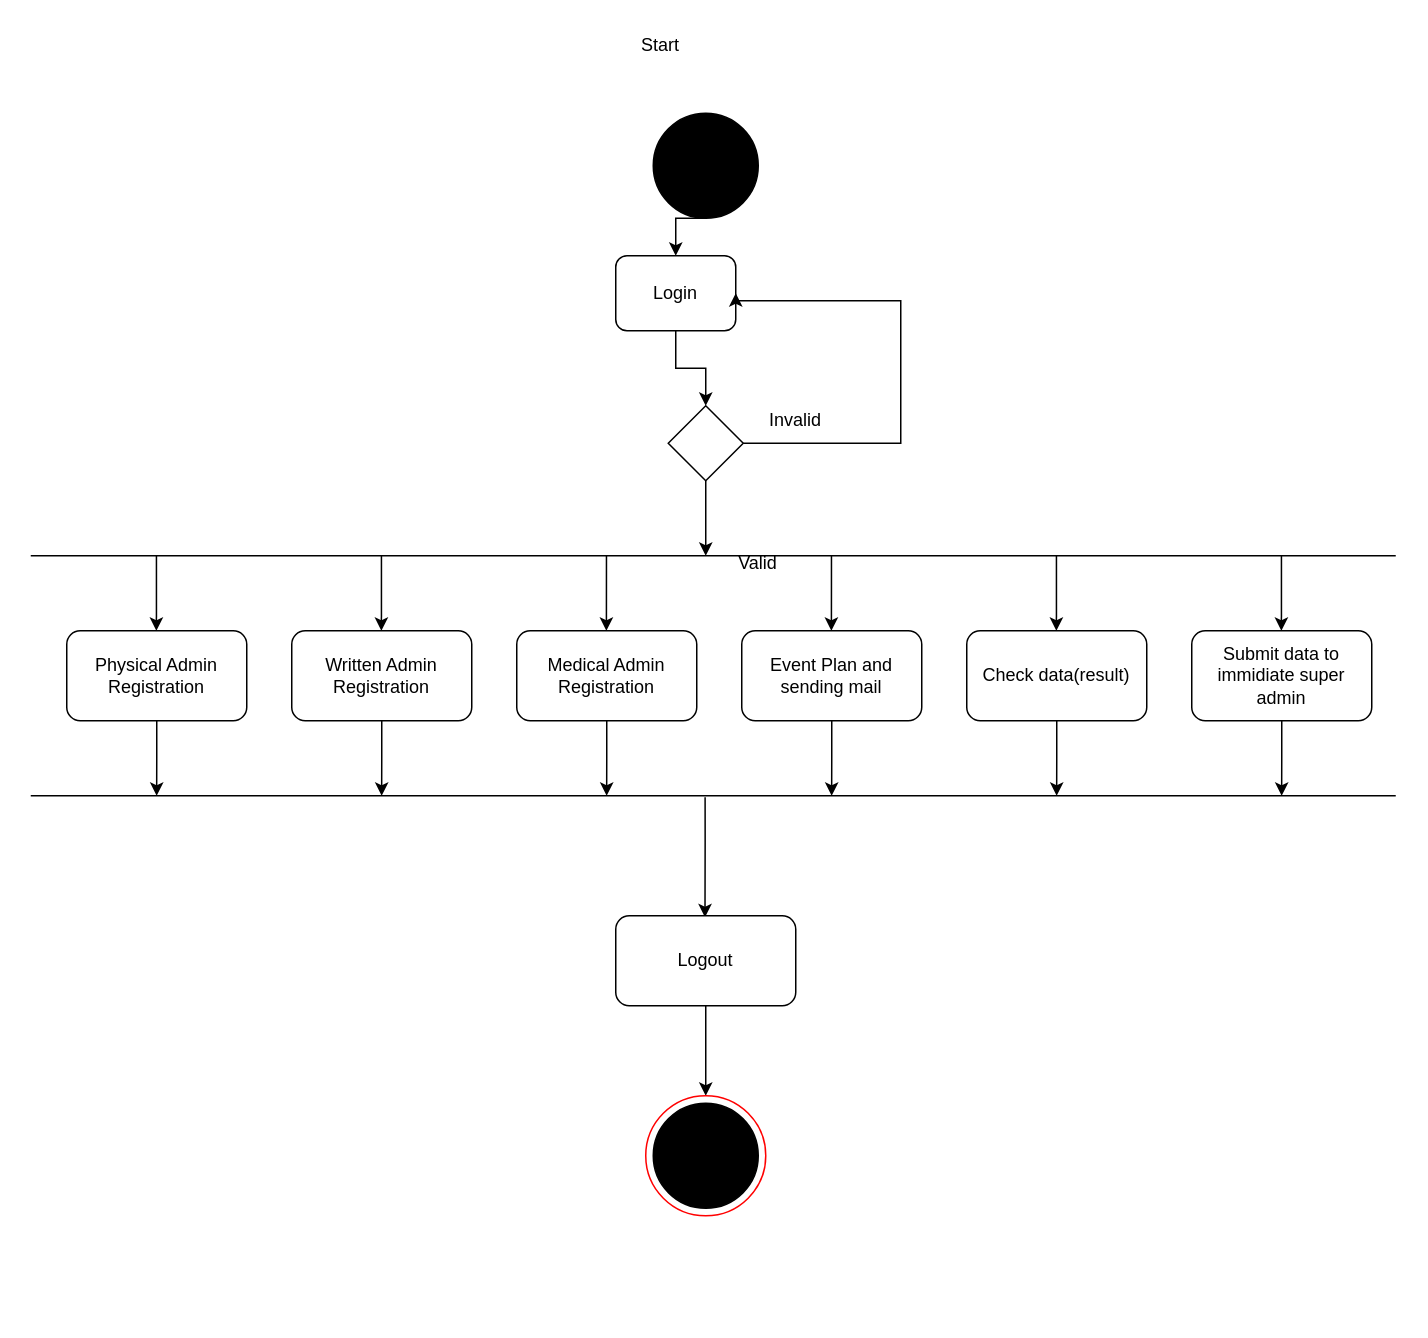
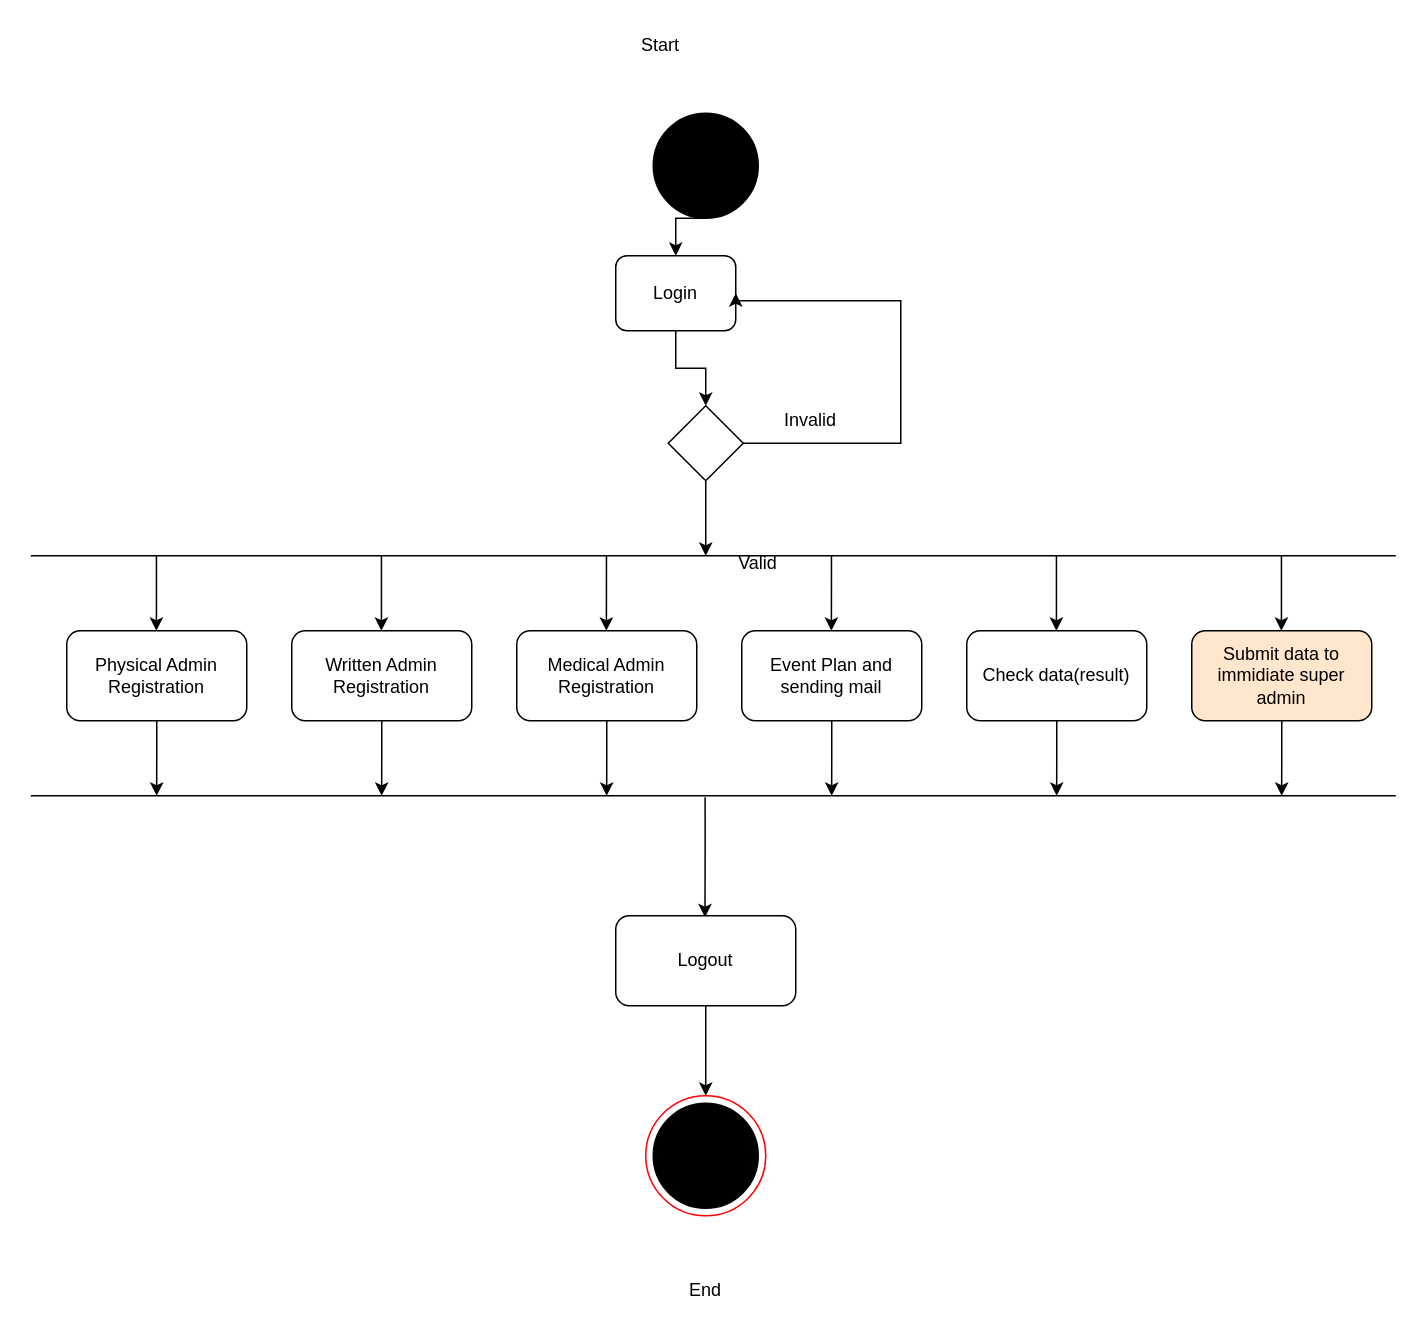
node "Invalid": moved (796, 421) -> (811, 421)
node "Submit data to immidiate super admin": fillcolor #ffffff -> #ffe6cc
node "End": added
